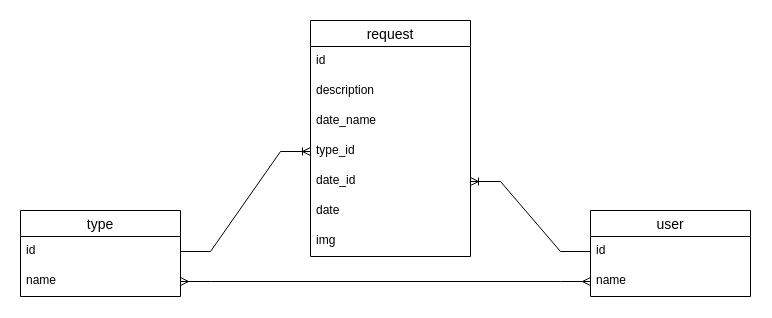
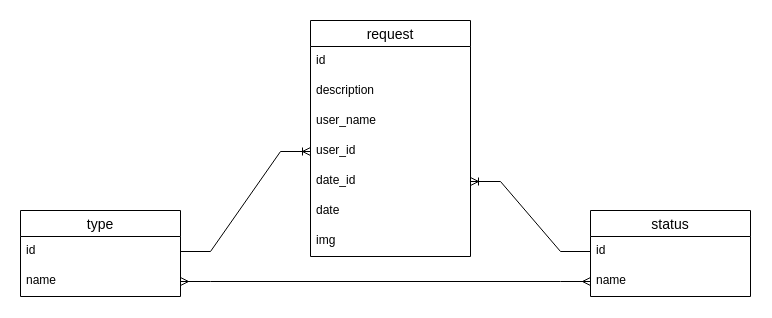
node "date_name": label "date_name" -> "user_name"
node "type_id": label "type_id" -> "user_id"
node "user": label "user" -> "status"
